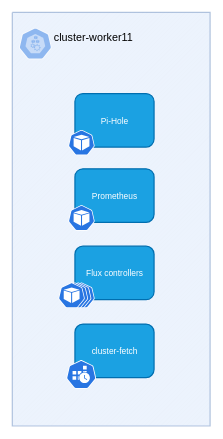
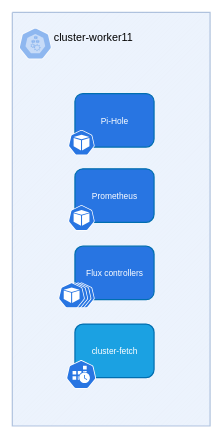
node "Pi-Hole": fillcolor #1ba1e2 -> #2875e2
node "Prometheus": fillcolor #1ba1e2 -> #2875e2
node "Flux controllers": fillcolor #1ba1e2 -> #2875e2
